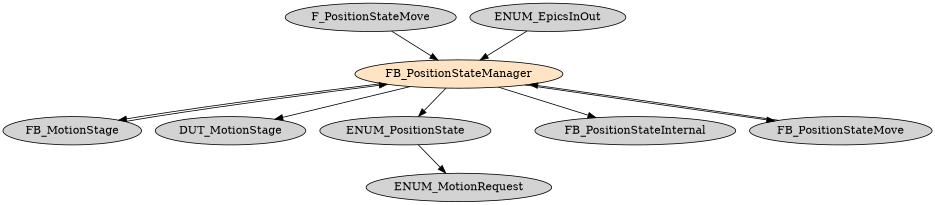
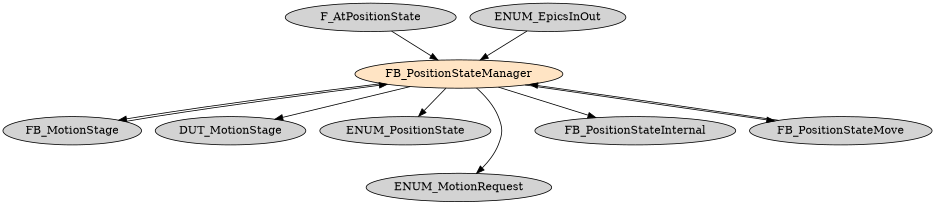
node "F_PositionStateMove": label "F_PositionStateMove" -> "F_AtPositionState"
edge "ENUM_PositionState" -> "ENUM_MotionRequest": now "FB_PositionStateManager" -> "ENUM_MotionRequest"
